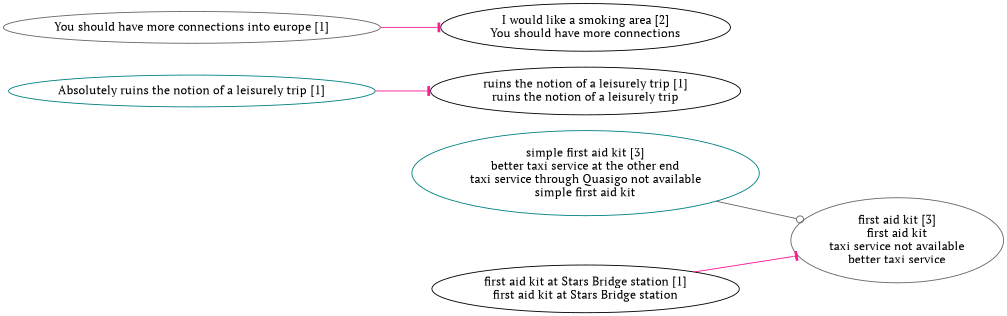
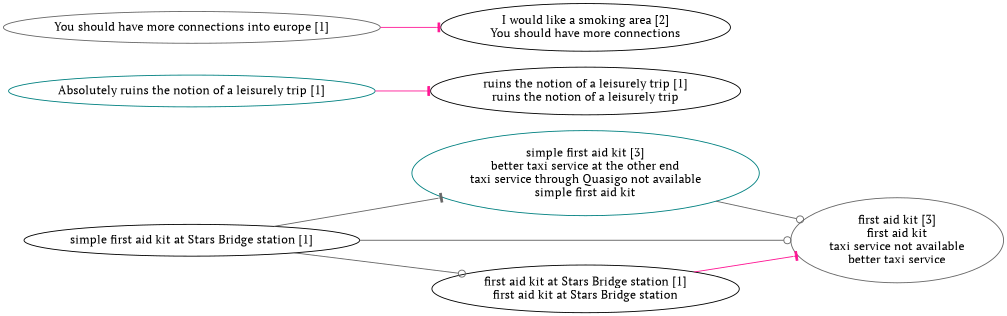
node "simple first aid kit at Stars Bridge station [1]": added
